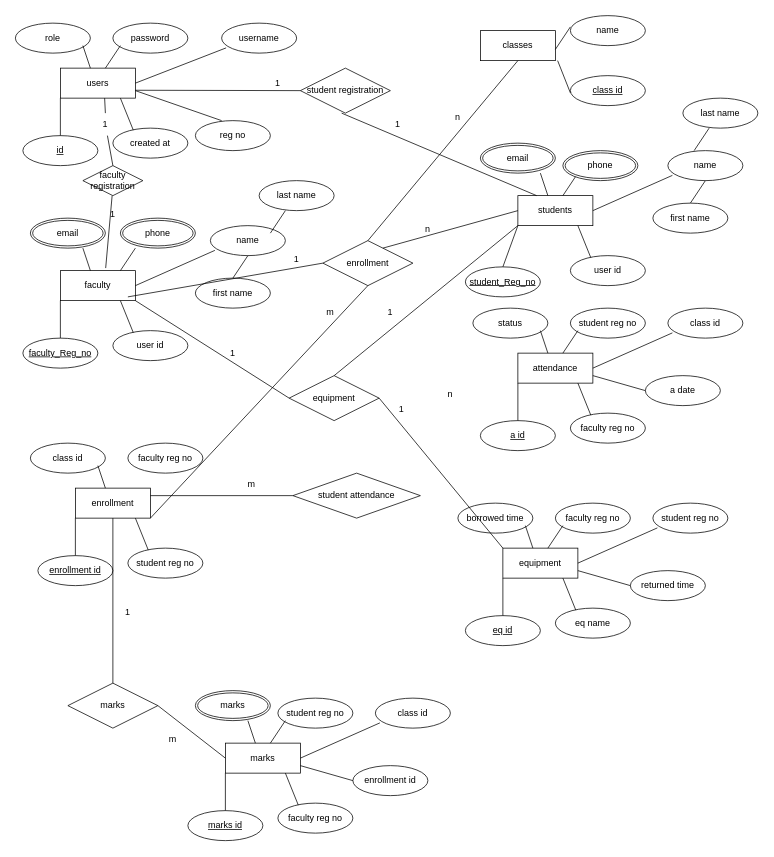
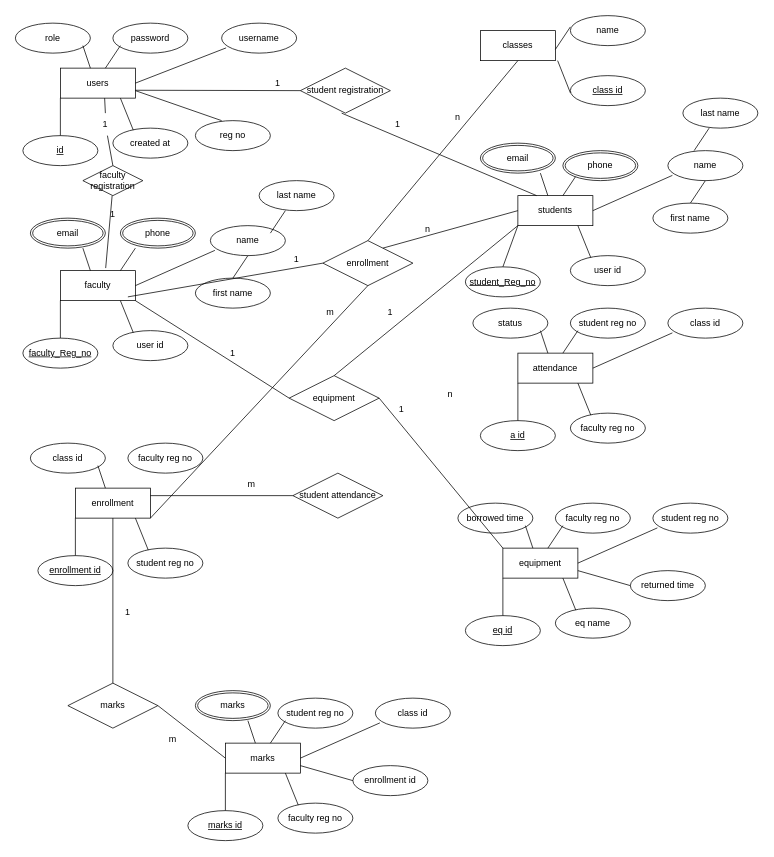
edge "attendance" -- "a date": removed
node "a date": removed
node "student attendance": size 128x45 -> 90x45
